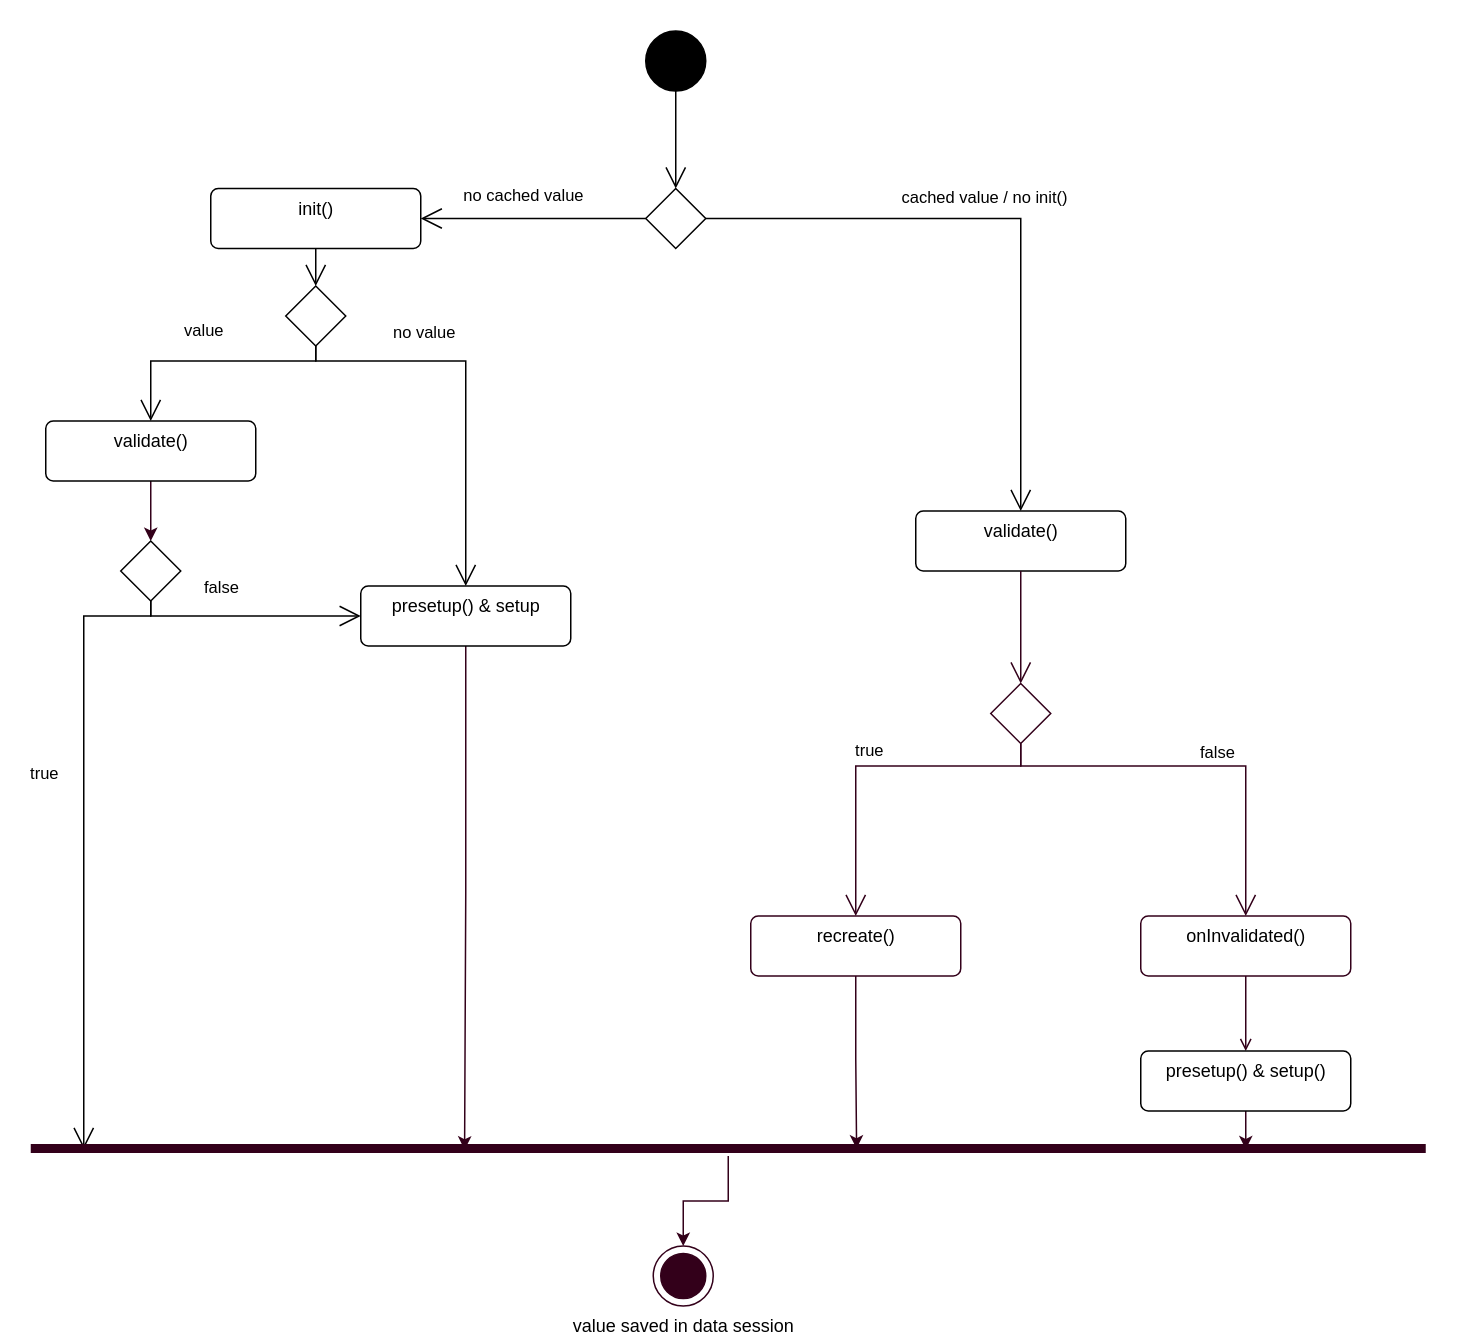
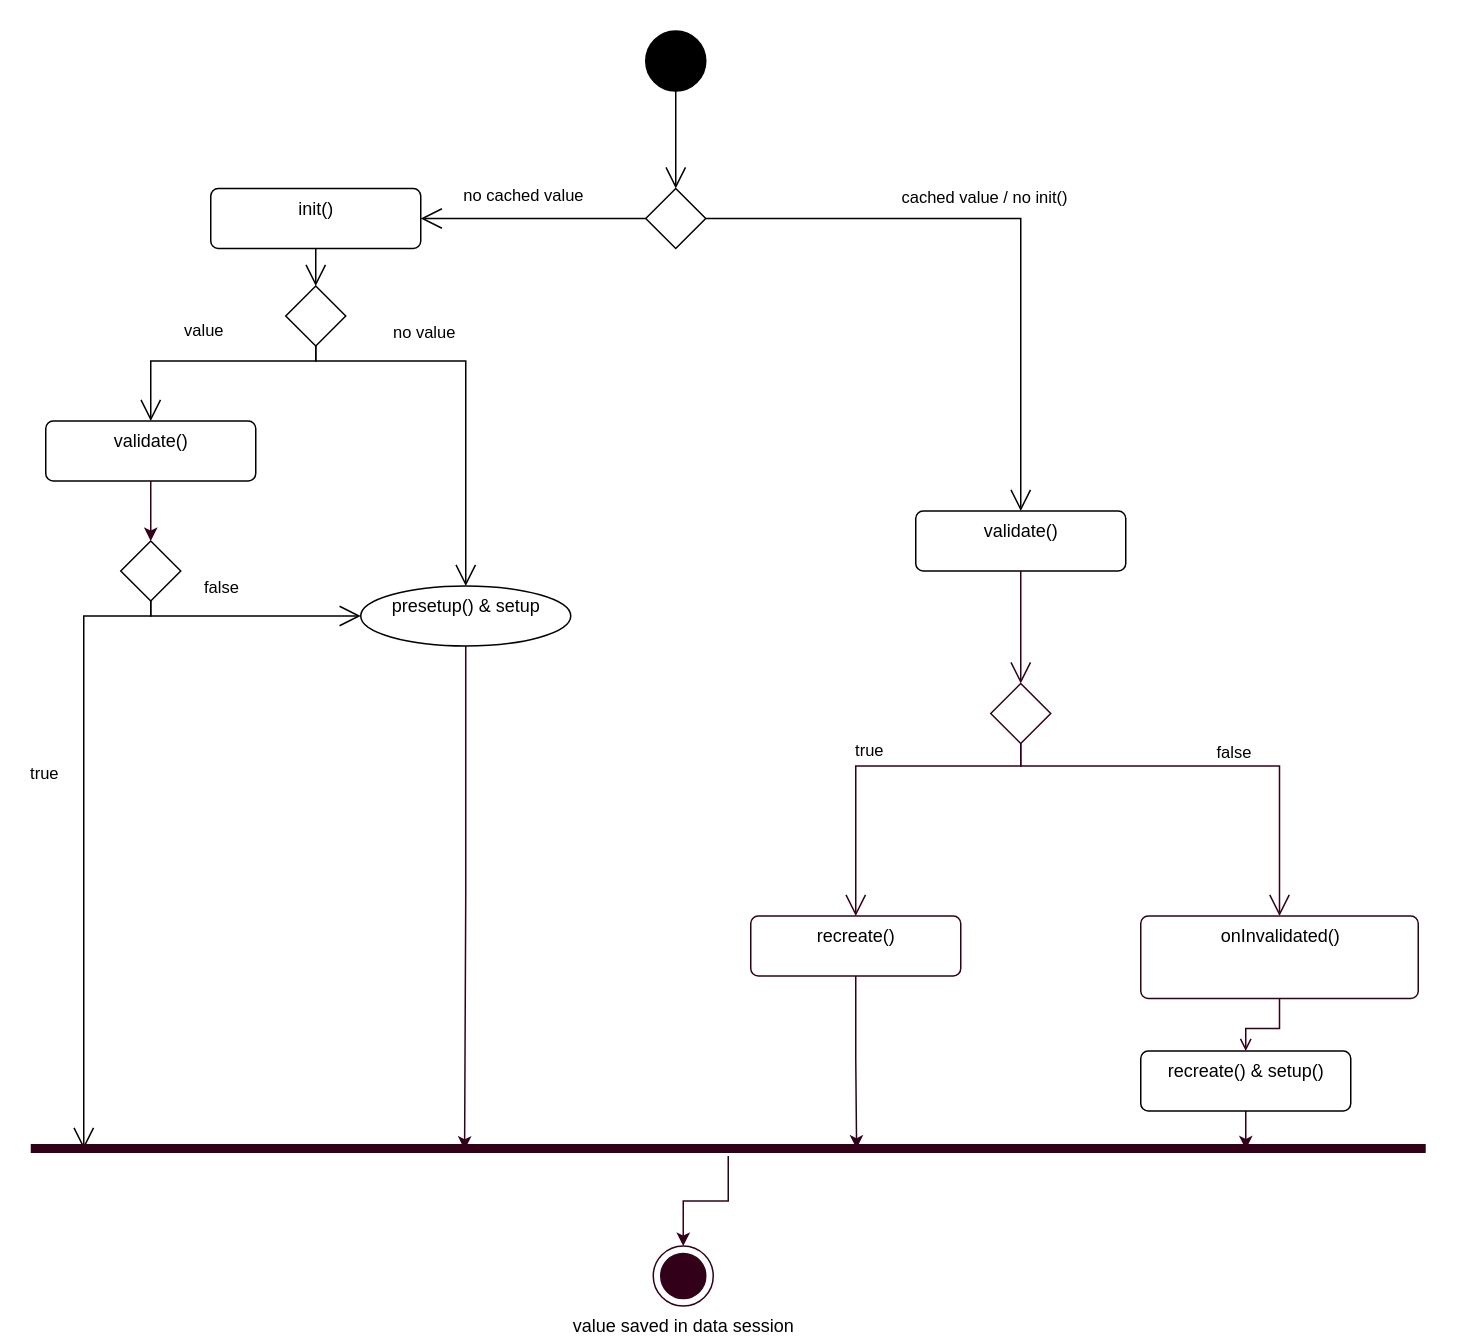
node "presetup() & setup": shape rounded rectangle -> ellipse
node "onInvalidated()": size 210x60 -> 278x83
node "presetup() & setup()": label "presetup() & setup()" -> "recreate() & setup()"
